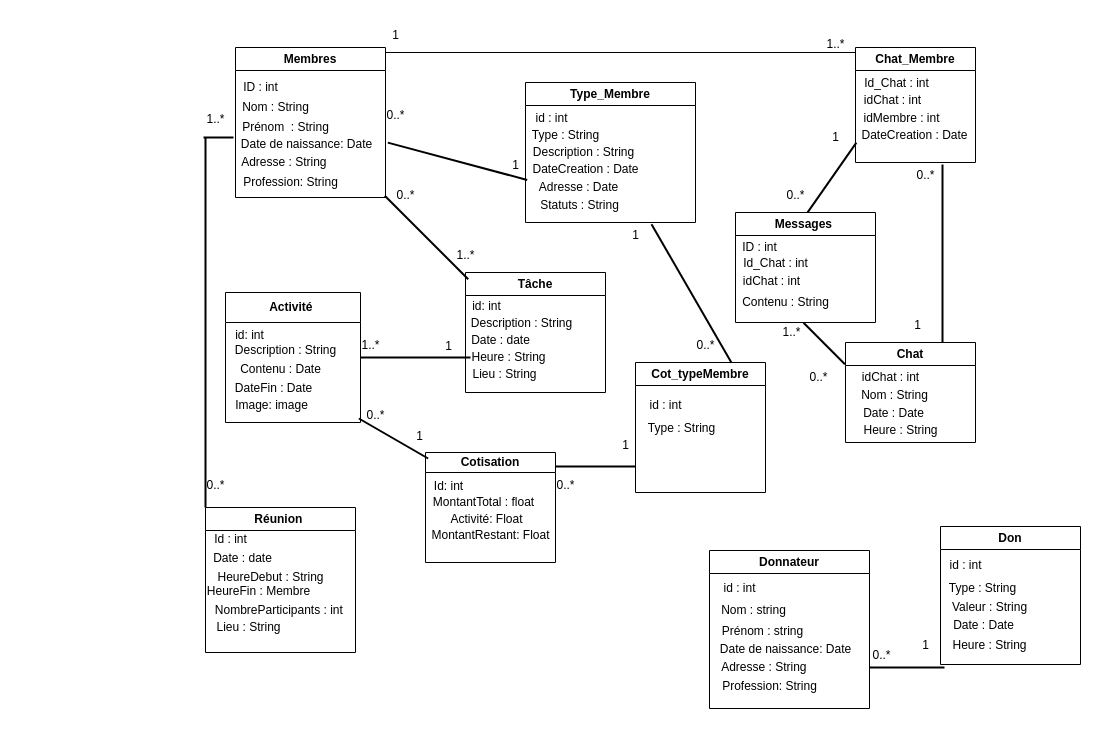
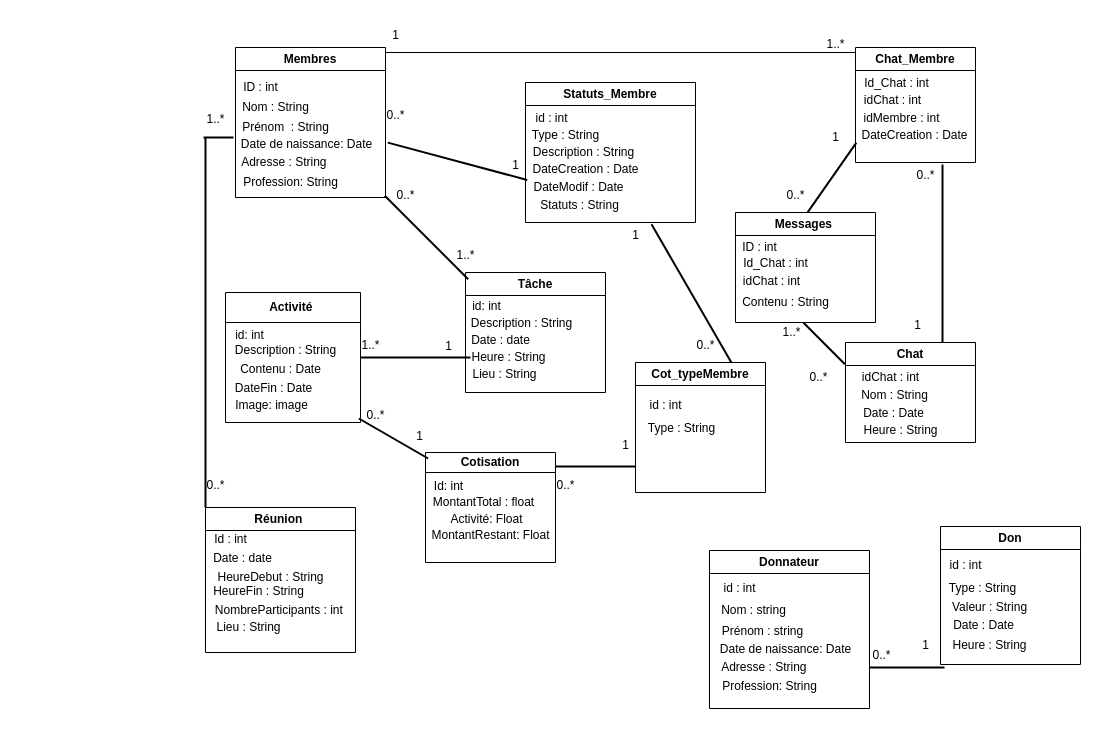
node "Type_Membre": label "Type_Membre" -> "Statuts_Membre"
node "Adresse : Date": label "Adresse : Date" -> "DateModif : Date"
node "HeureFin : Membre": label "HeureFin : Membre" -> "HeureFin : String"
